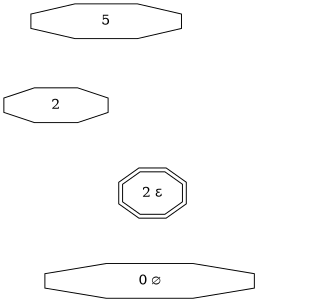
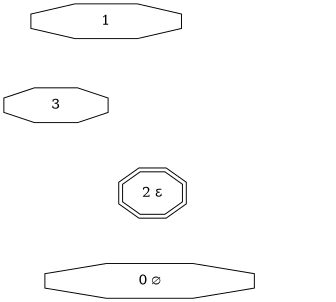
node "5": label "5" -> "1"
node "2": label "2" -> "3"
